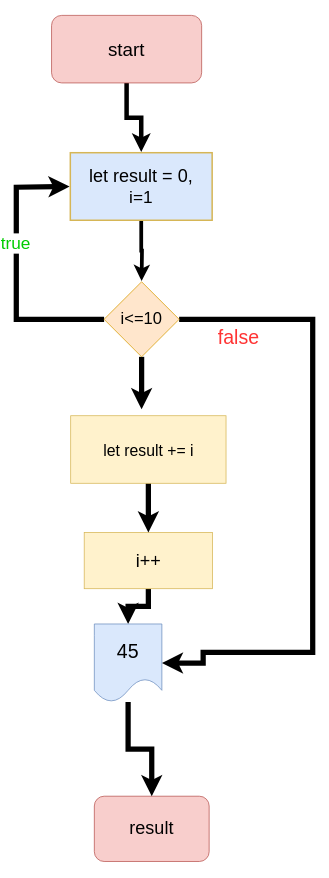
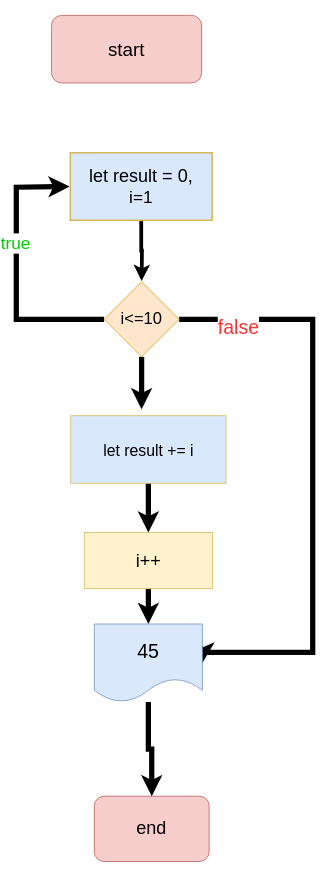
edge "start" -> "let result = 0, i=1": removed
node "let result += i": fillcolor #fff2cc -> #dae8fc
node "45": size 68x78 -> 108x78
node "result": label "result" -> "end"
